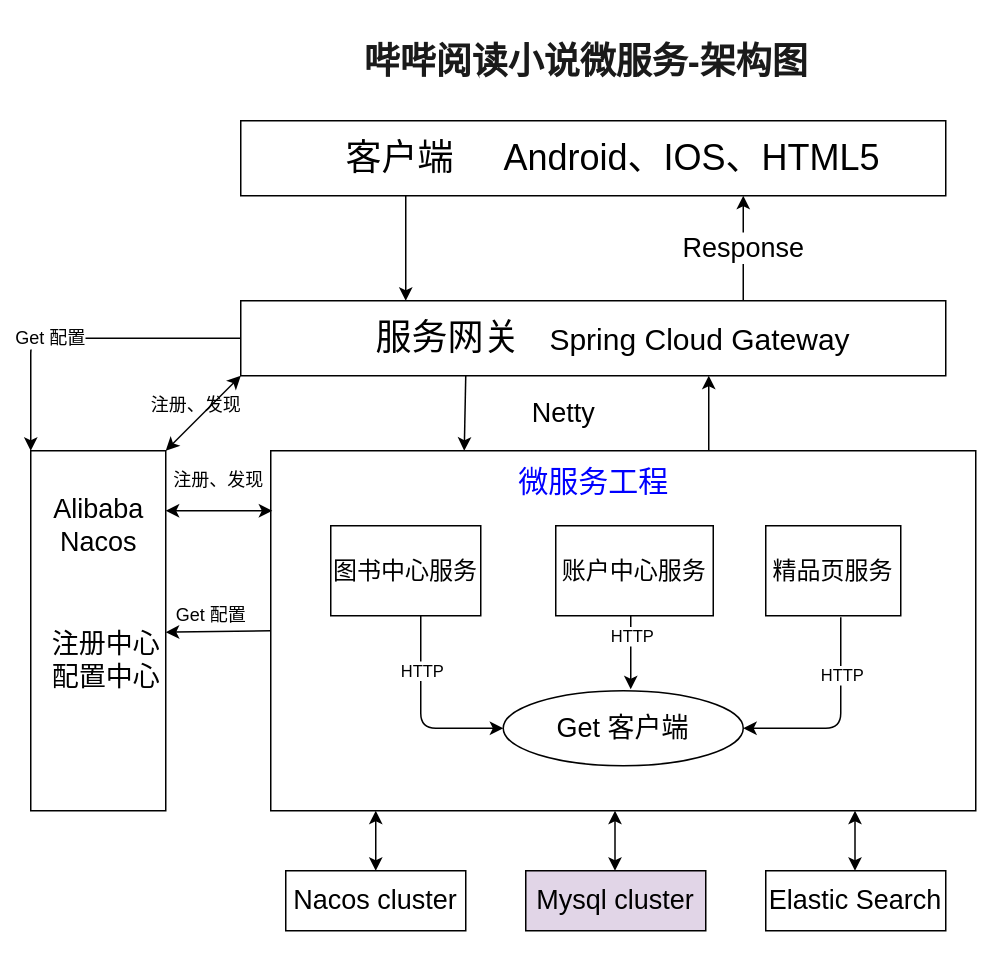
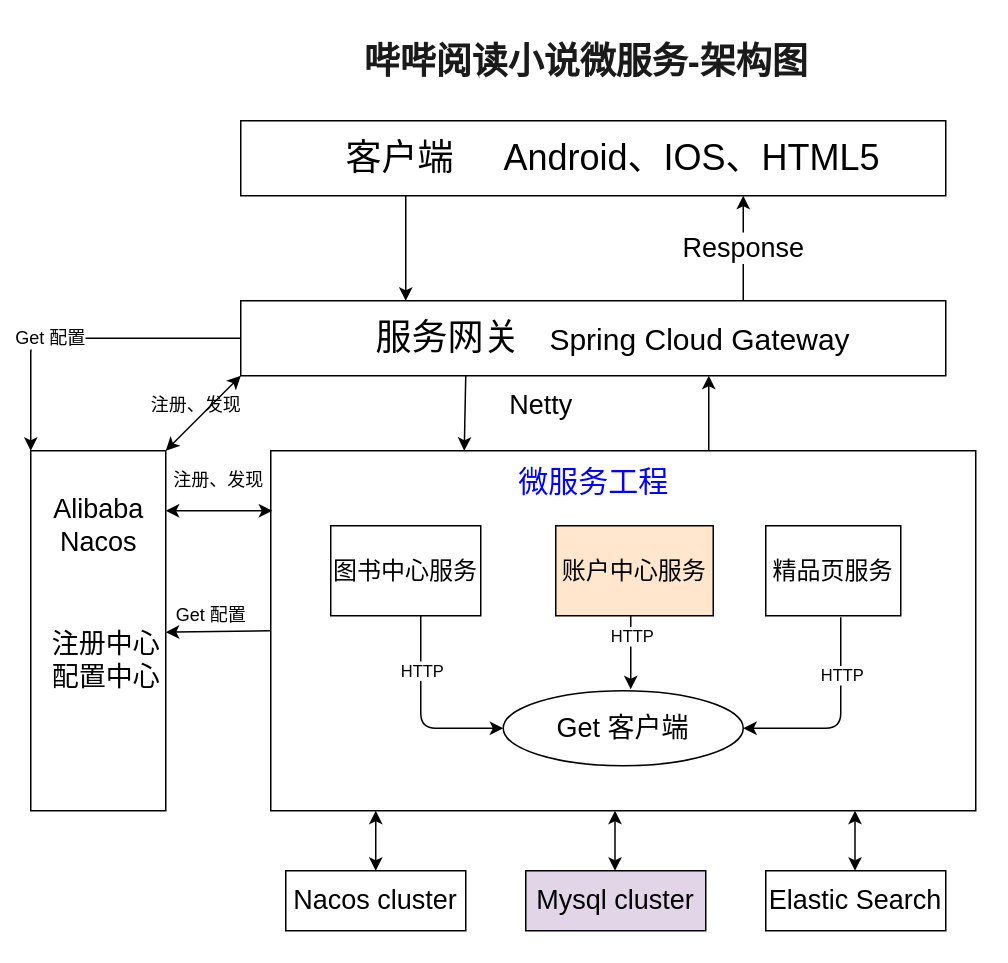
node "Netty": moved (563, 413) -> (541, 406)
node "账户中心服务": fillcolor #ffffff -> #ffe6cc
